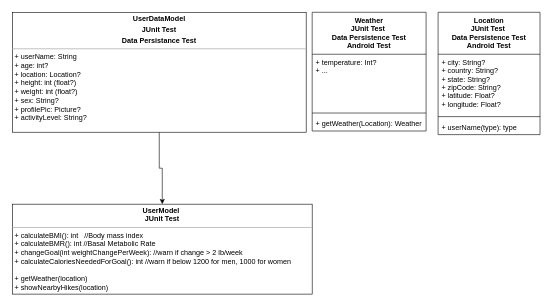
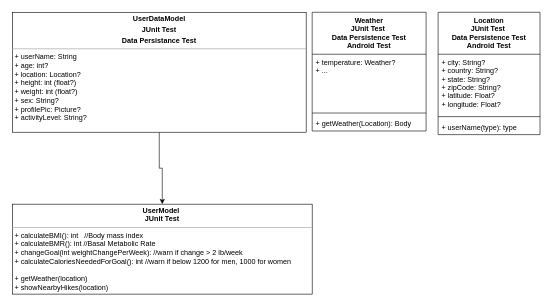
node "+ temperature: Int? + ...": label "+ temperature: Int? + ..." -> "+ temperature: Weather? + ..."
node "+ getWeather(Location): Weather": label "+ getWeather(Location): Weather" -> "+ getWeather(Location): Body"
